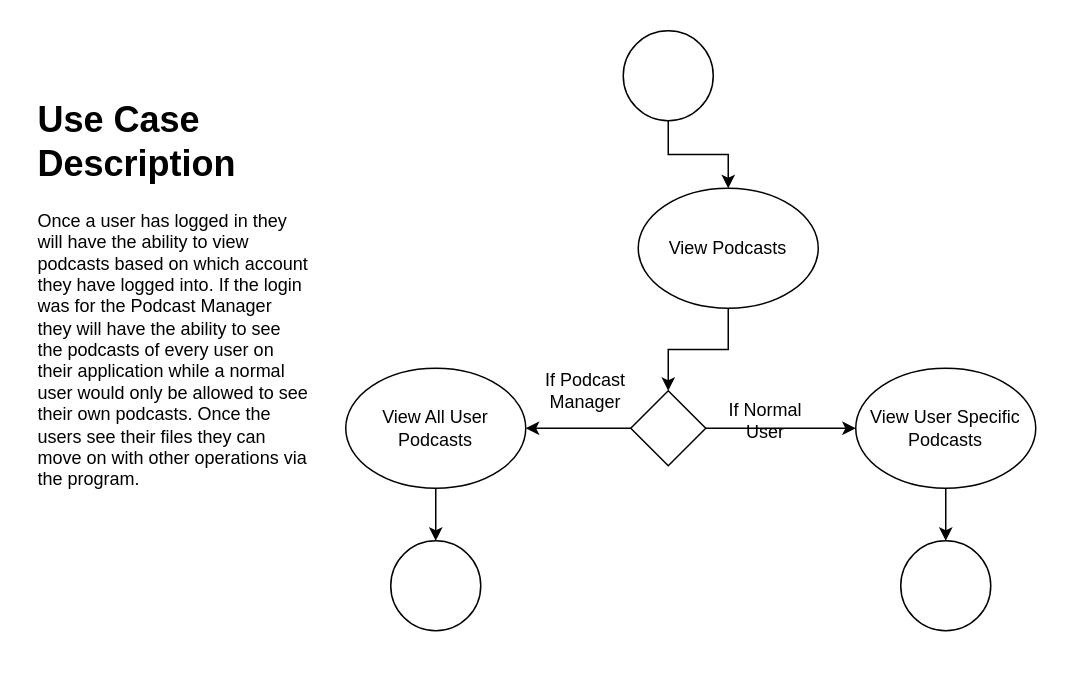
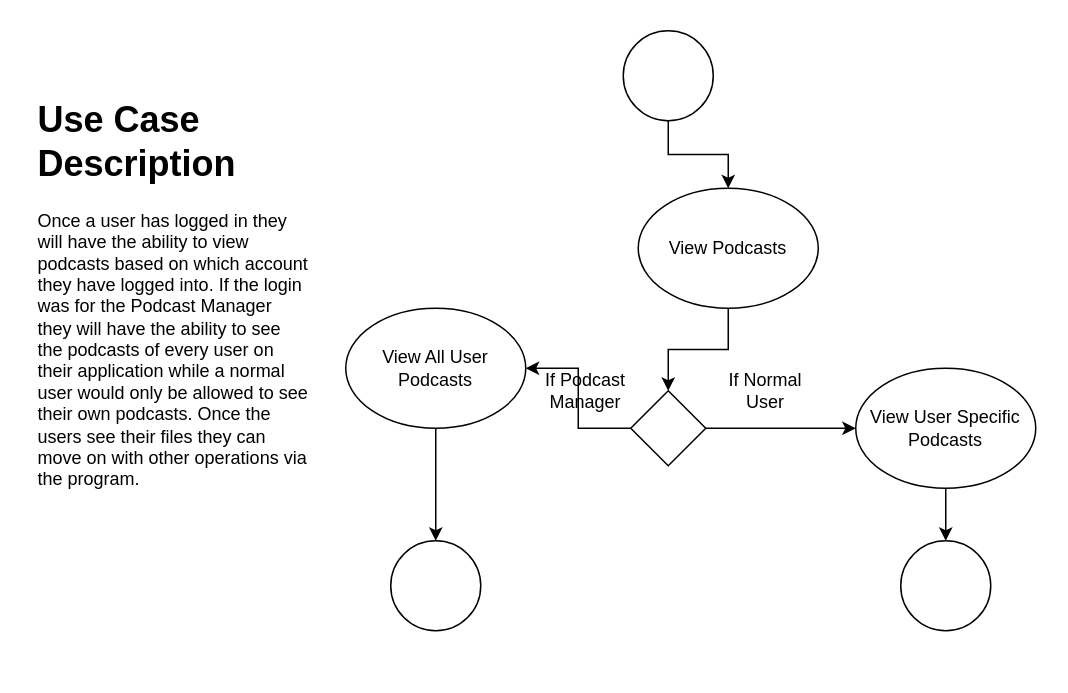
node "If Normal User": moved (766, 421) -> (766, 391)
node "View All User Podcasts": moved (436, 428) -> (436, 368)
